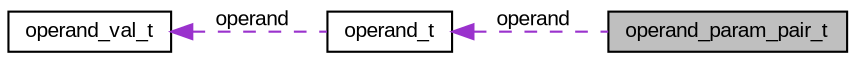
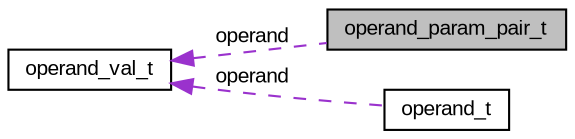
edge "operand_param_pair_t" -> "operand_t": now "operand_param_pair_t" -> "operand_val_t"
